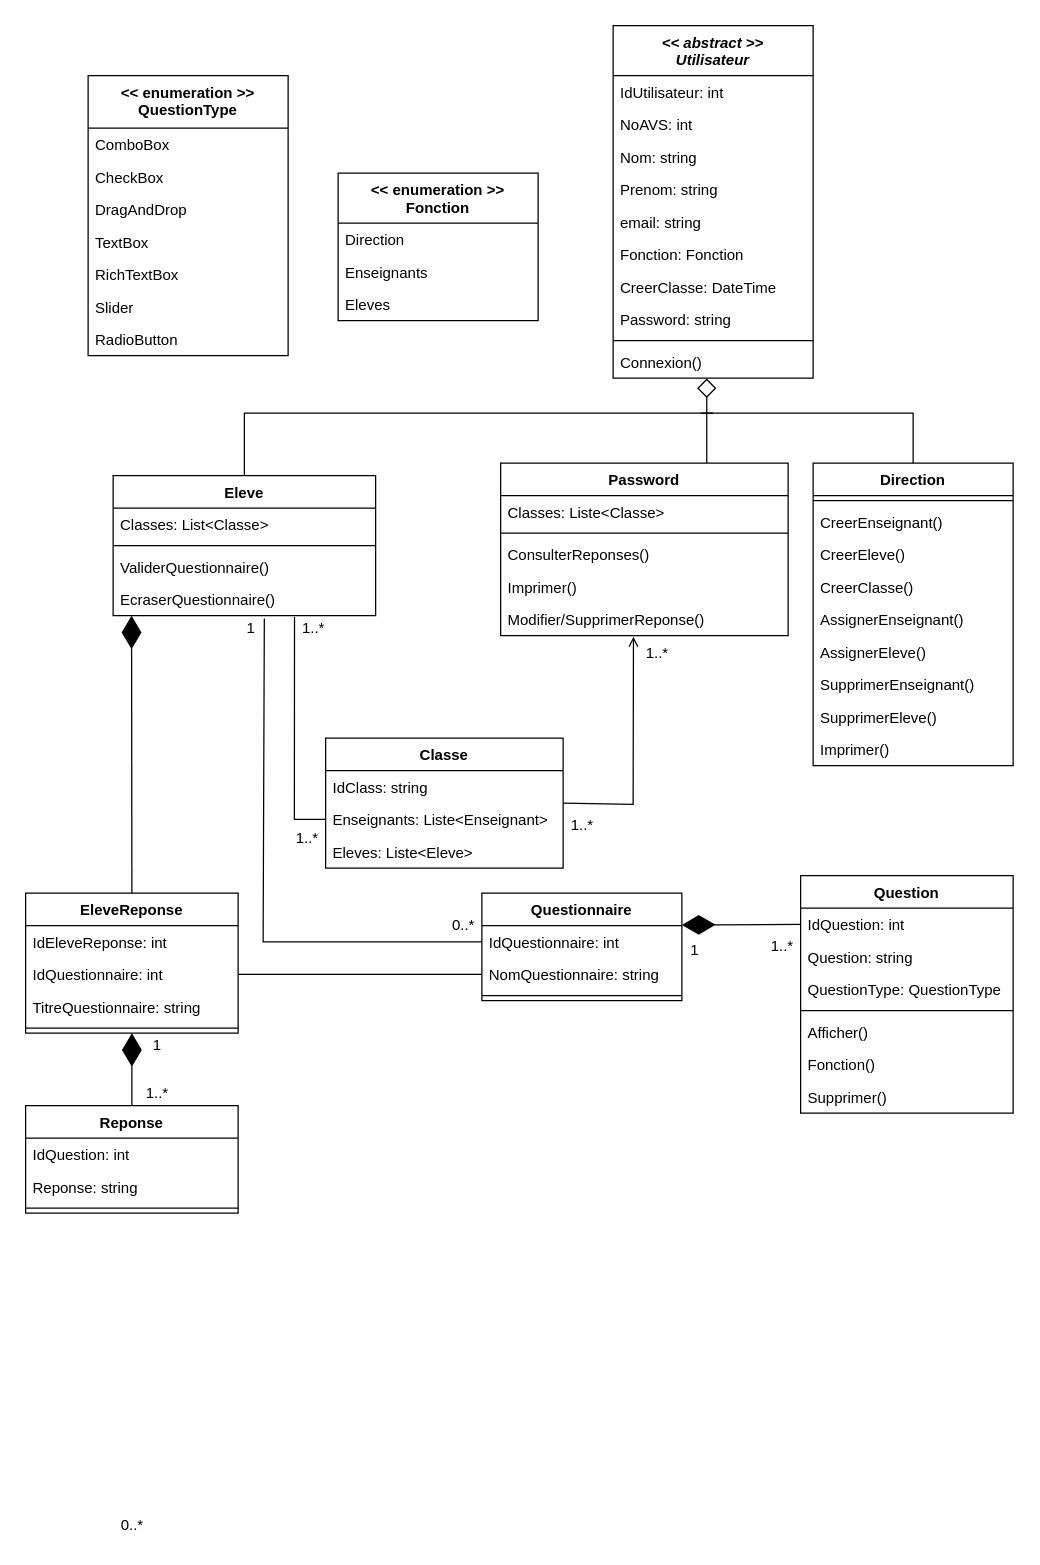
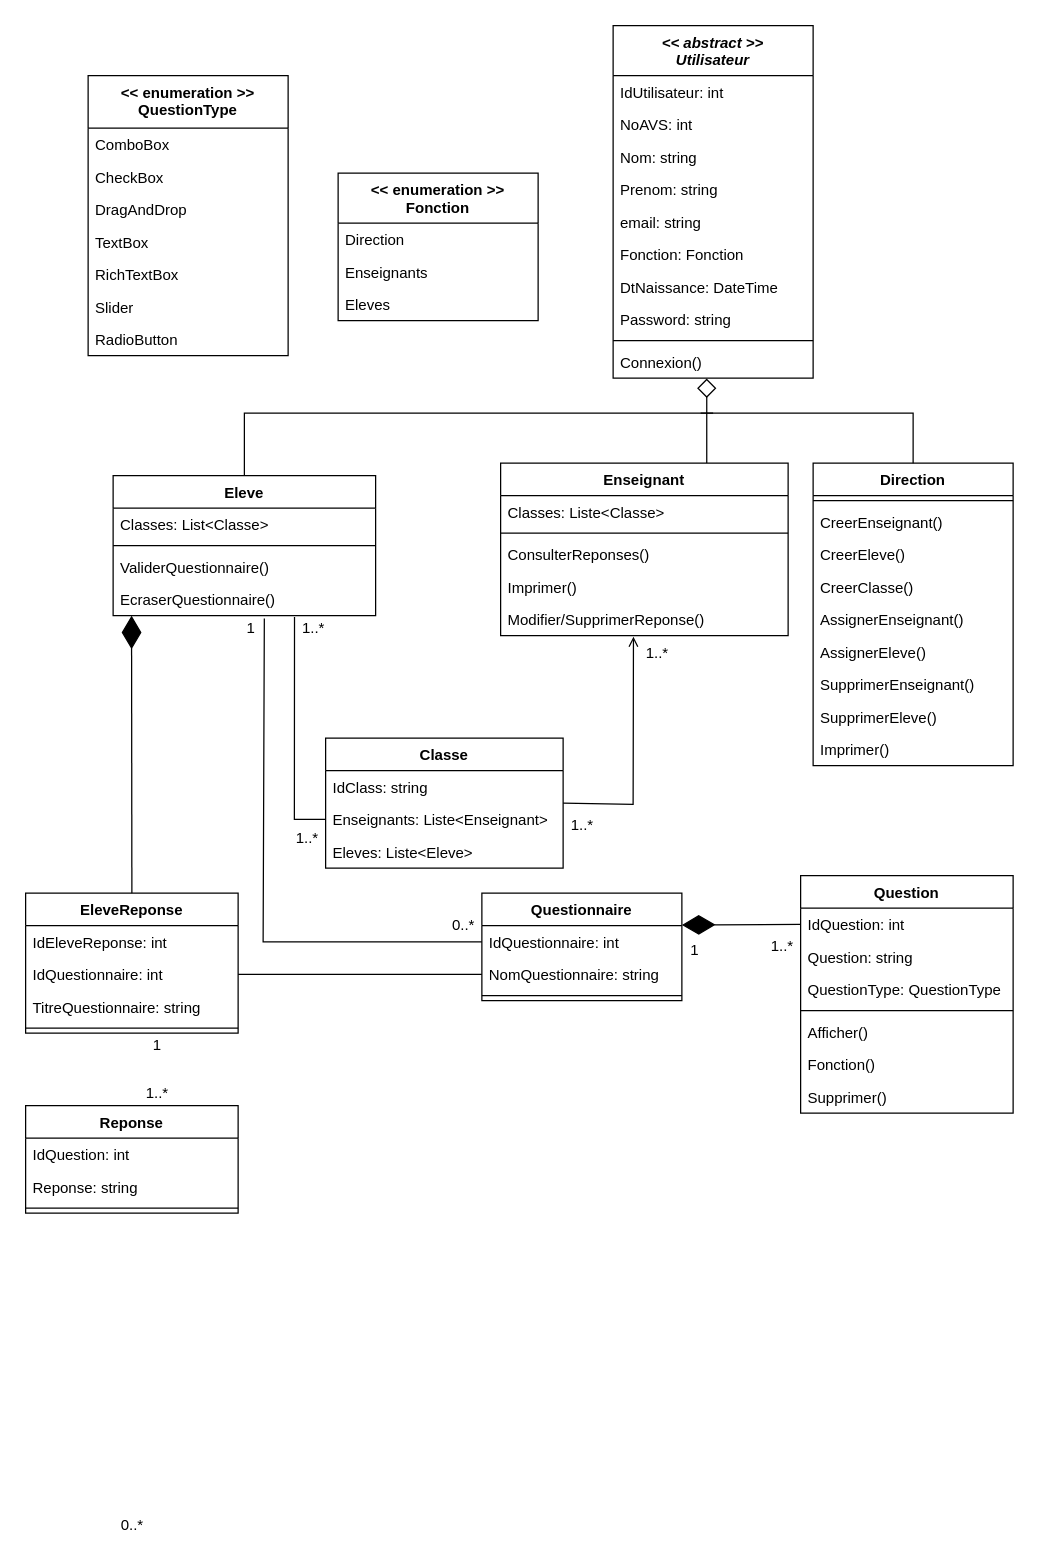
node "CreerClasse: DateTime": label "CreerClasse: DateTime" -> "DtNaissance: DateTime"
node "Password": label "Password" -> "Enseignant"
edge "Reponse" -> "EleveReponse": removed
